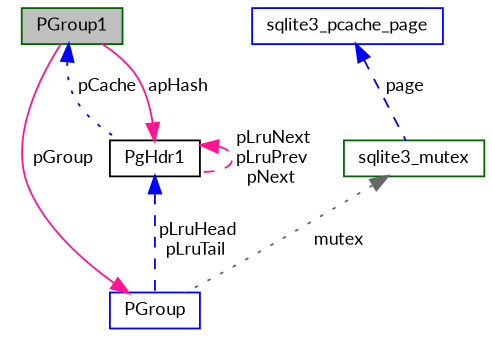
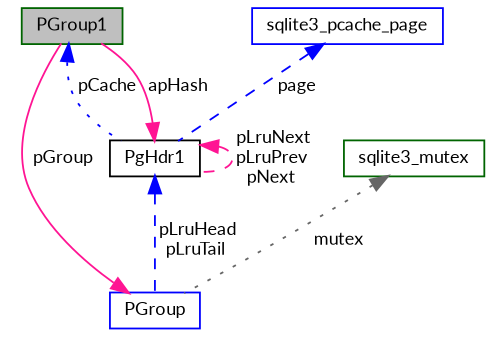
edge "sqlite3_mutex" -> "sqlite3_pcache_page": now "PgHdr1" -> "sqlite3_pcache_page"
